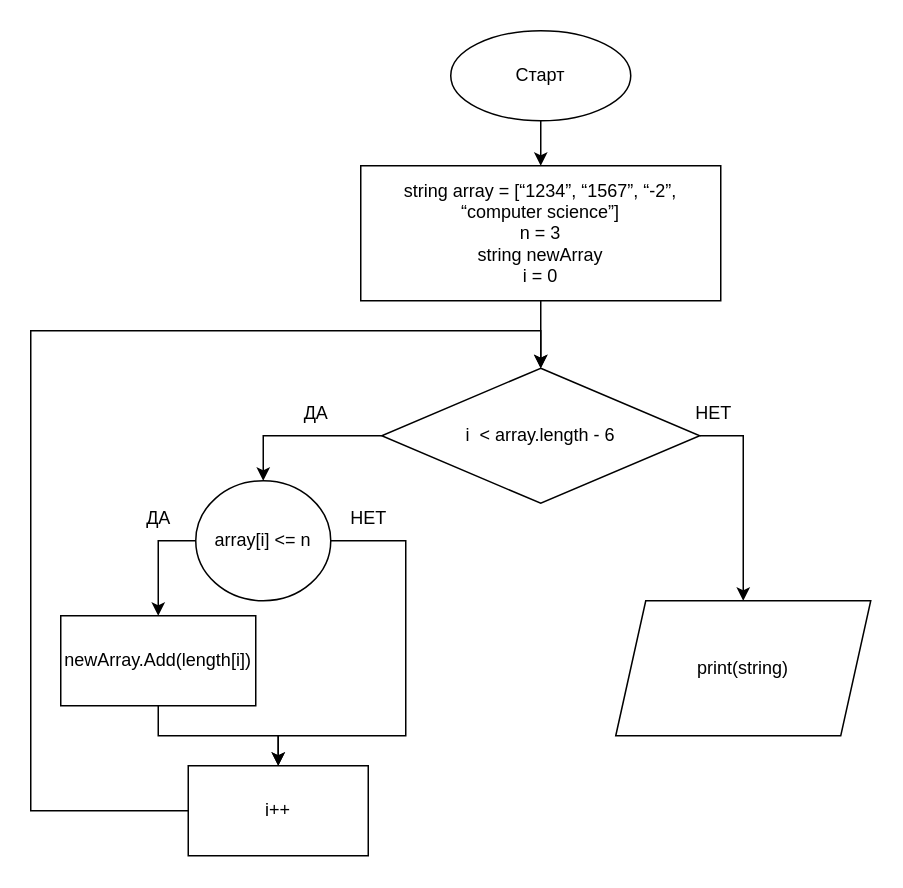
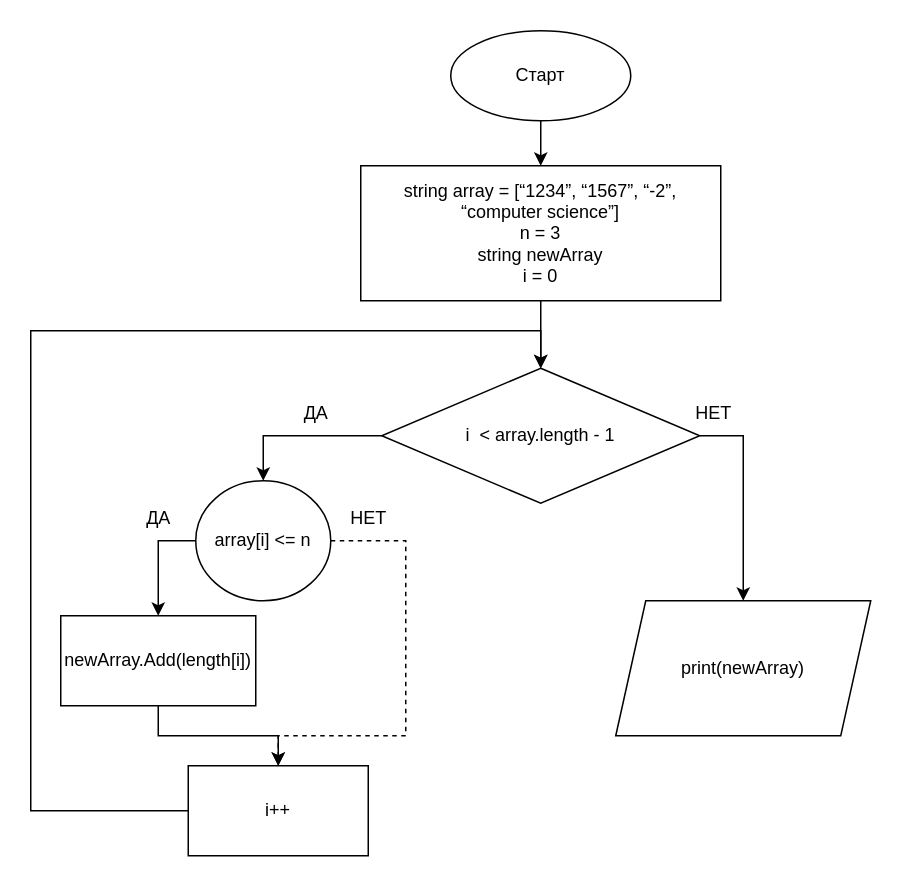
node "i < array.length - 6": label "i < array.length - 6" -> "i < array.length - 1"
edge "array[i] <= n" -> "i++": style solid -> dashed
node "print(string)": label "print(string)" -> "print(newArray)"
